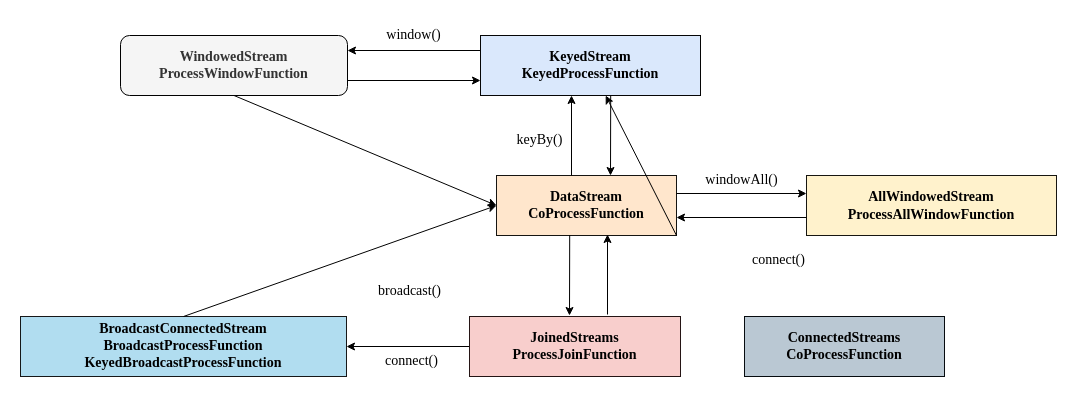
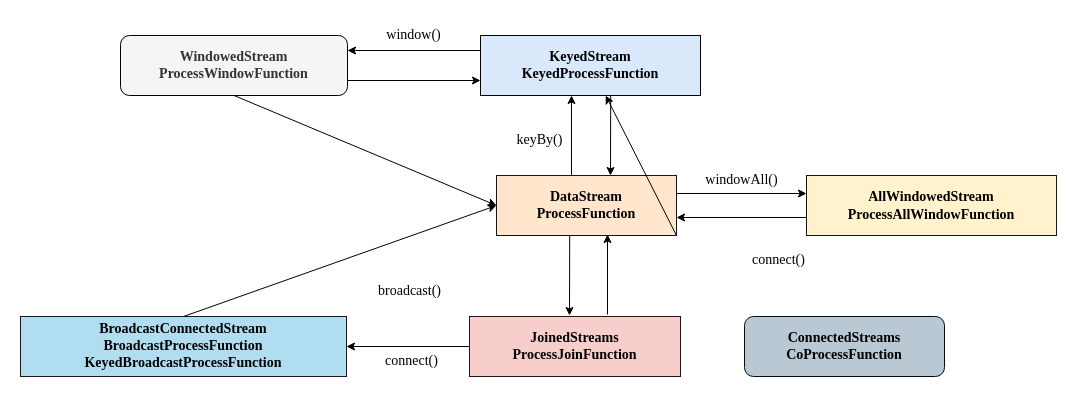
node "DataStream CoProcessFunction": label "DataStream CoProcessFunction" -> "DataStream ProcessFunction"
node "ConnectedStreams CoProcessFunction": shape rectangle -> rounded rectangle
